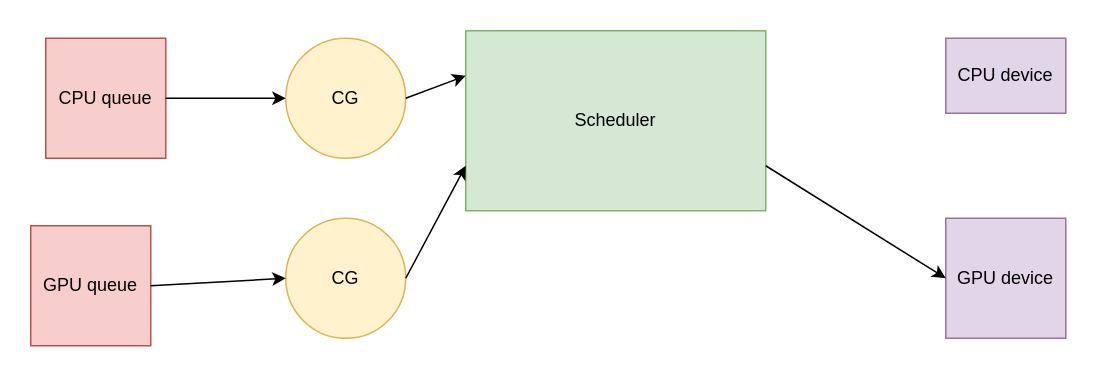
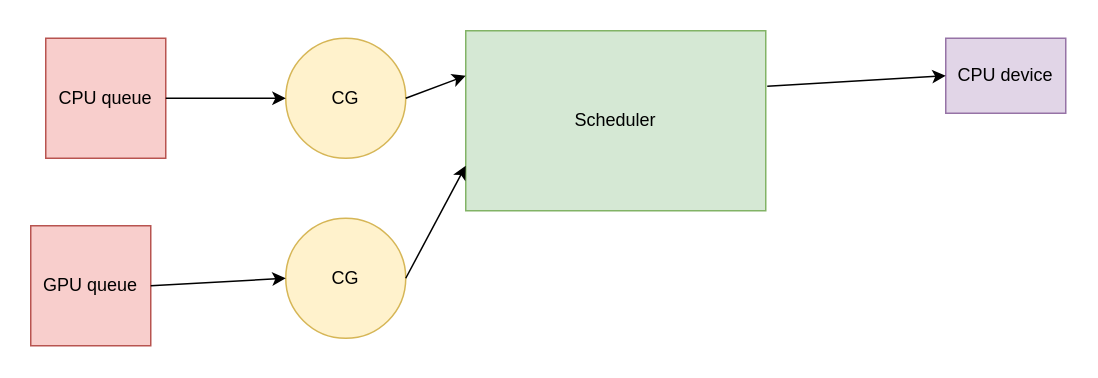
edge "Scheduler" -> "CPU device": added
edge "Scheduler" -> "GPU device": removed
node "GPU device": removed
